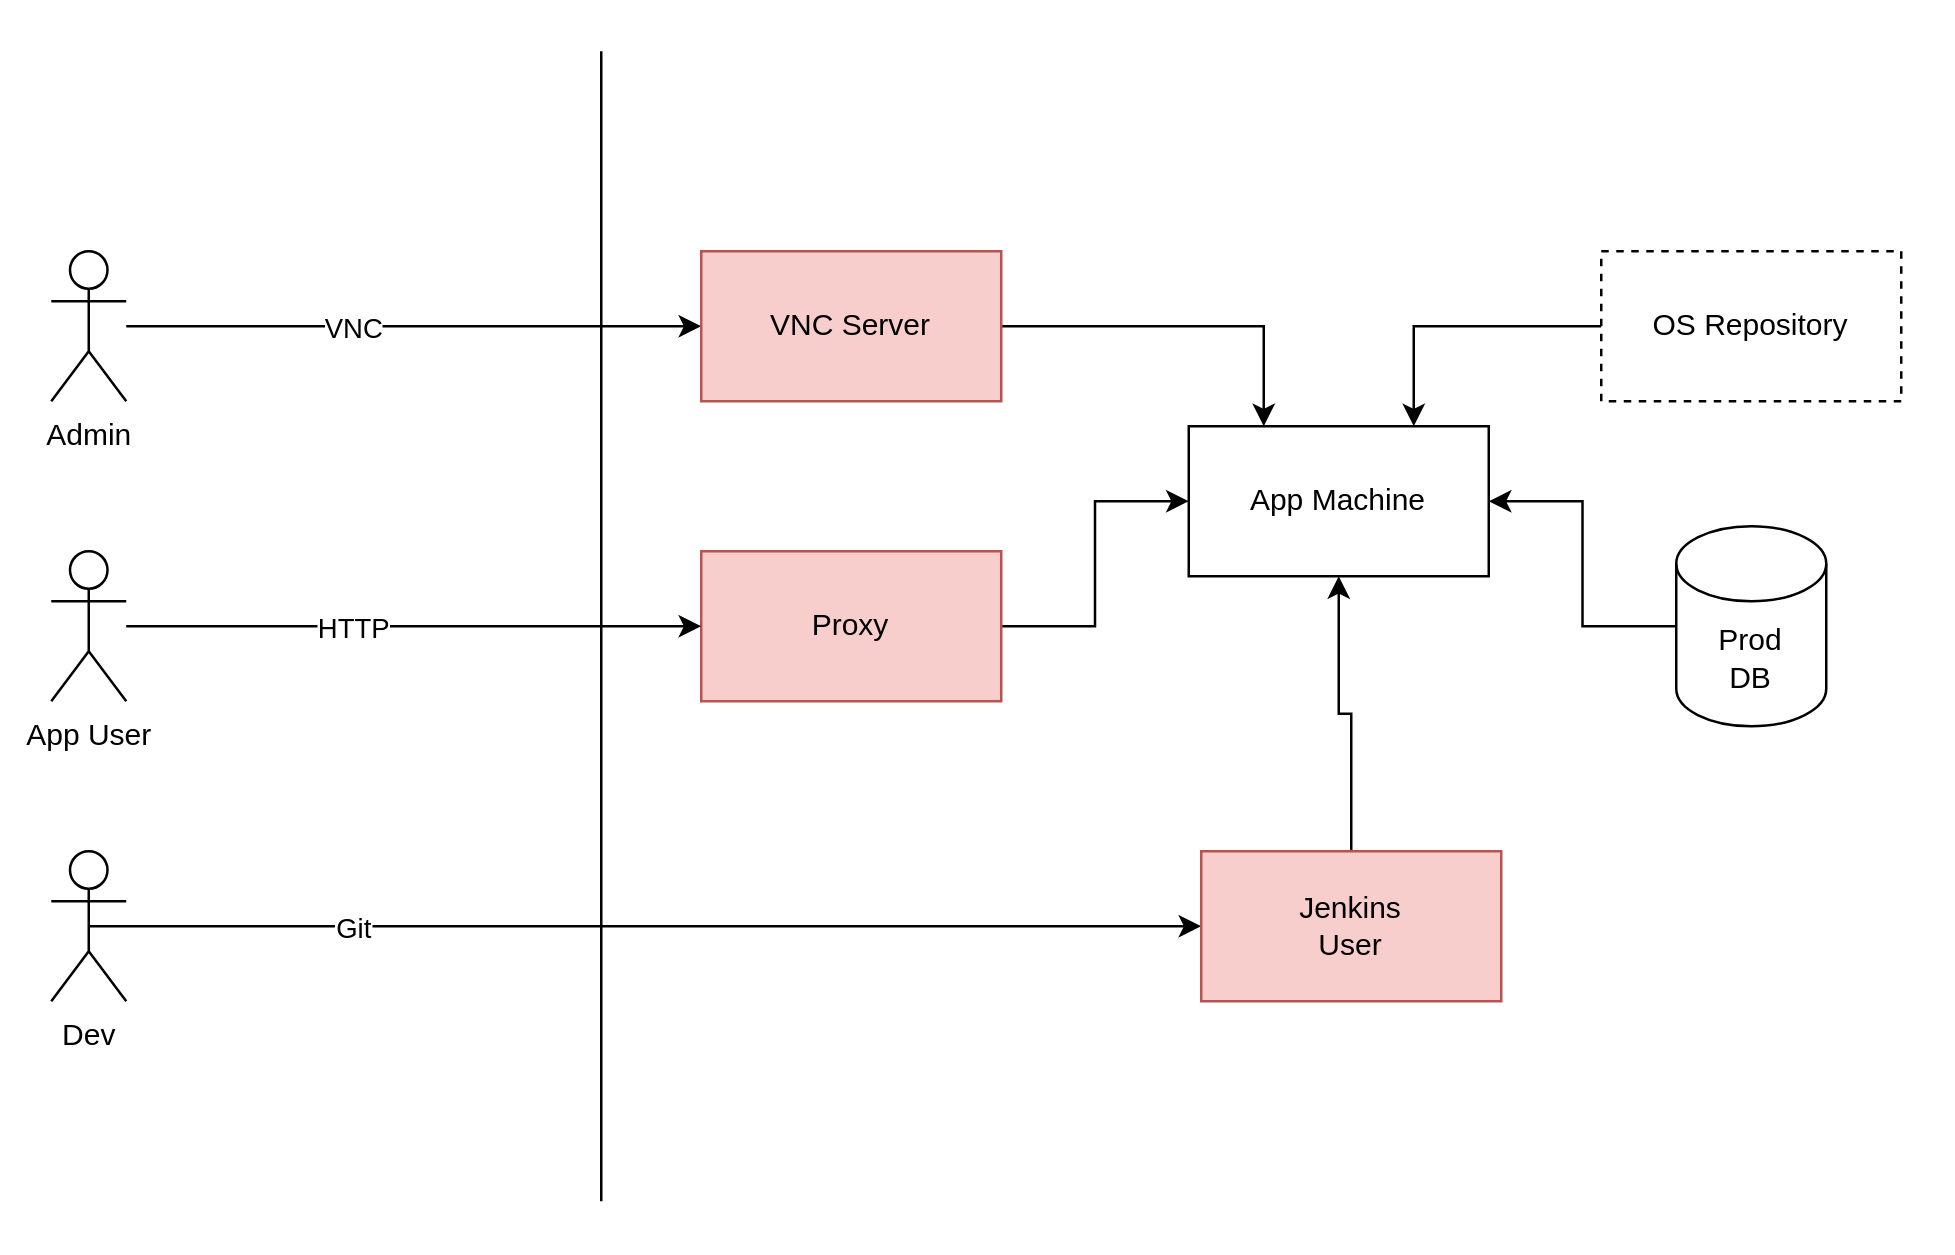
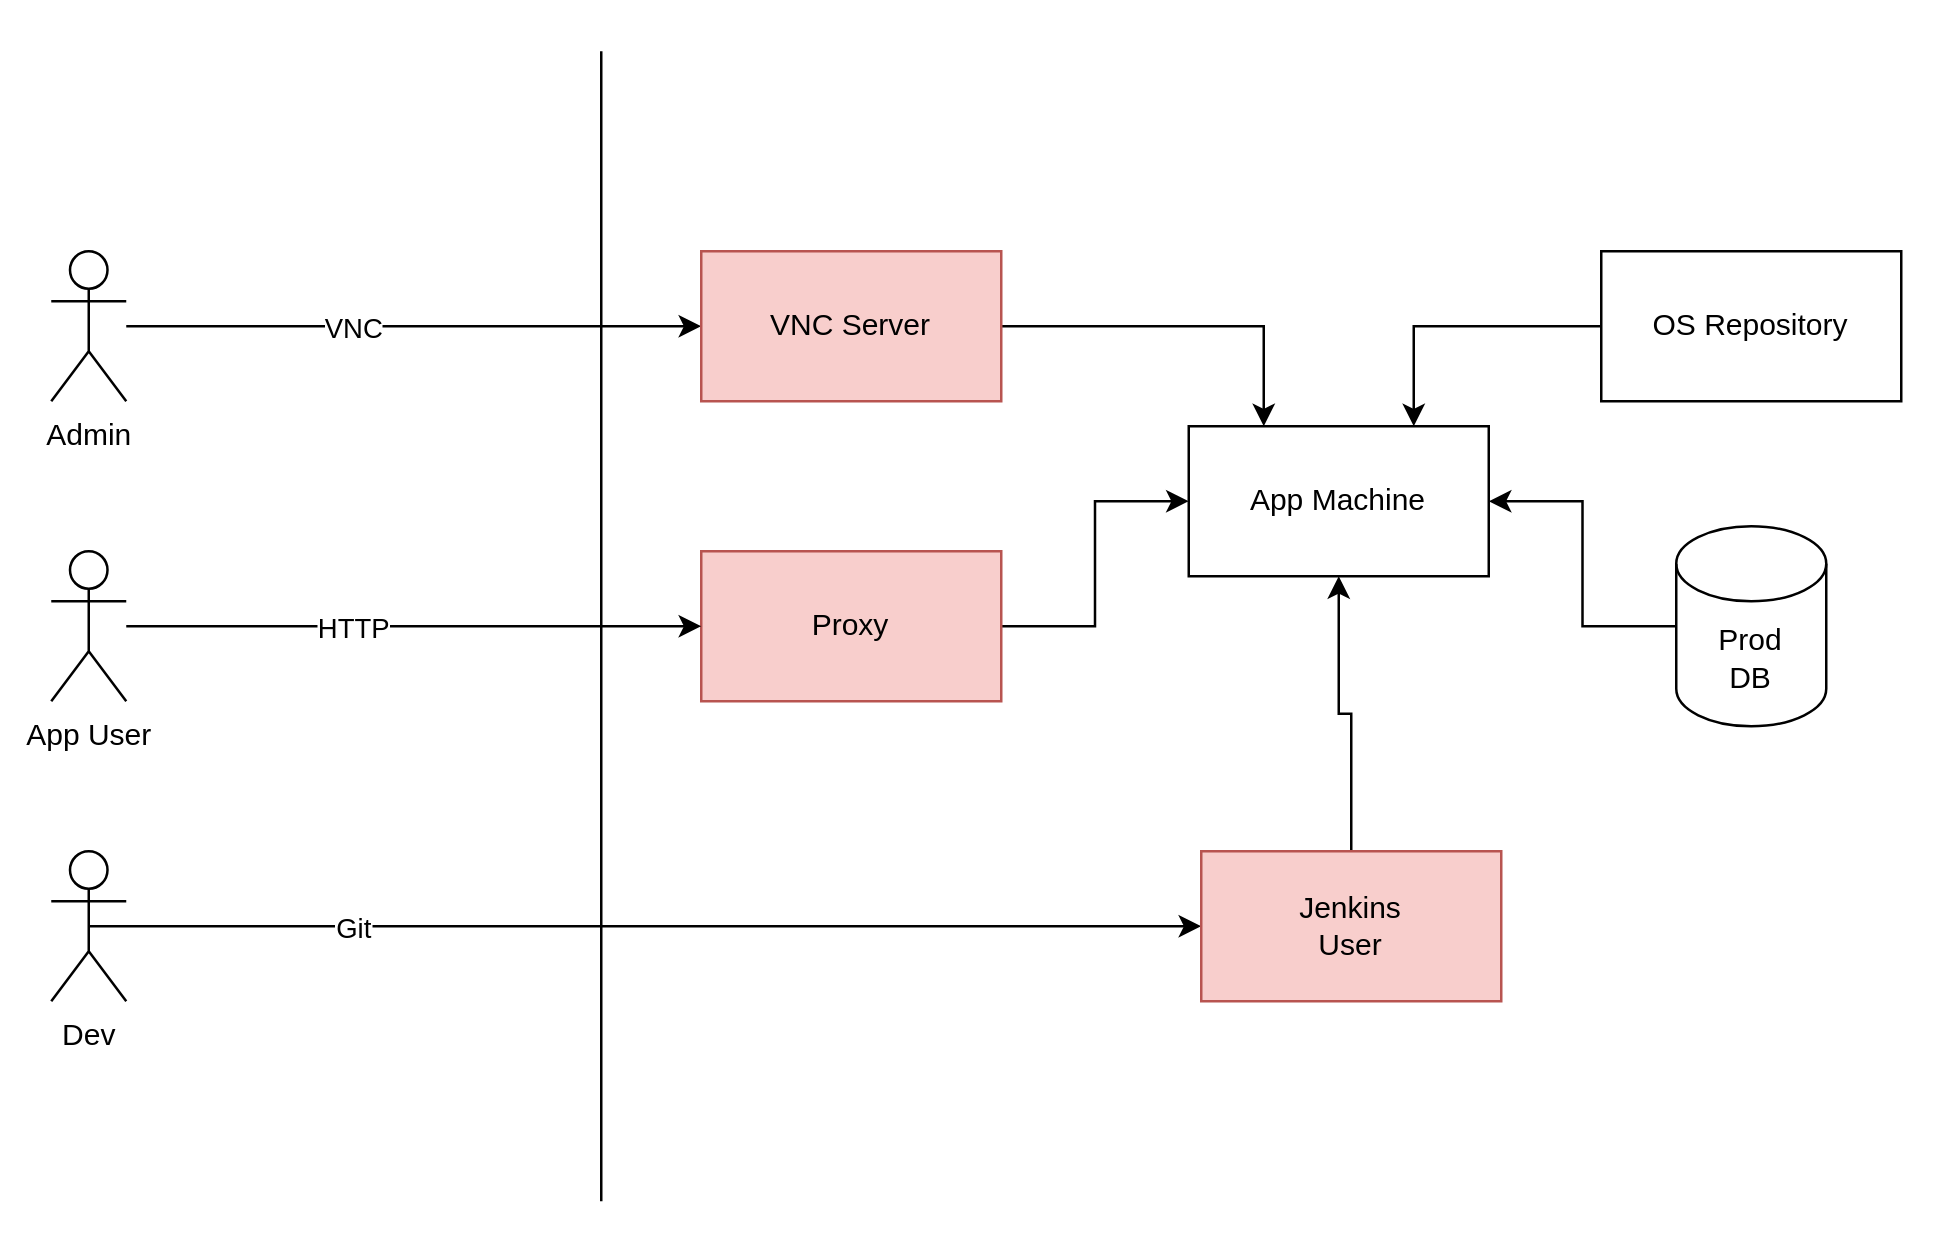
node "OS Repository": style dashed -> solid
